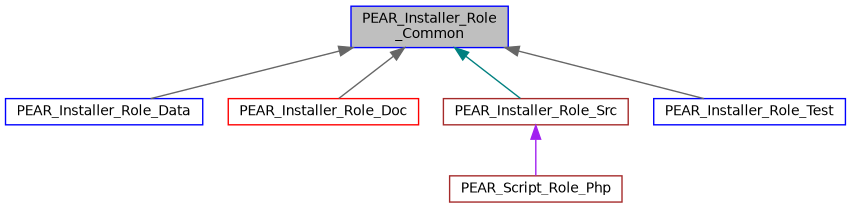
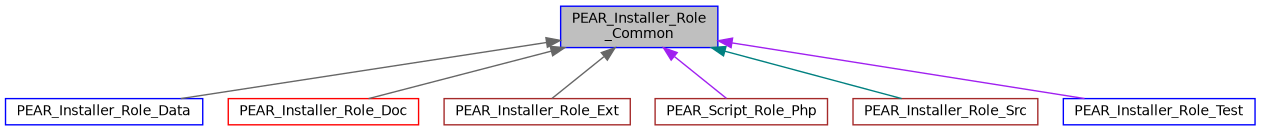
edge "PEAR_Installer_Role_Test" -> "PEAR_Installer_Role _Common": color gray40 -> purple
node "PEAR_Installer_Role_Ext": added
edge "PEAR_Script_Role_Php" -> "PEAR_Installer_Role_Src": now "PEAR_Script_Role_Php" -> "PEAR_Installer_Role _Common"
